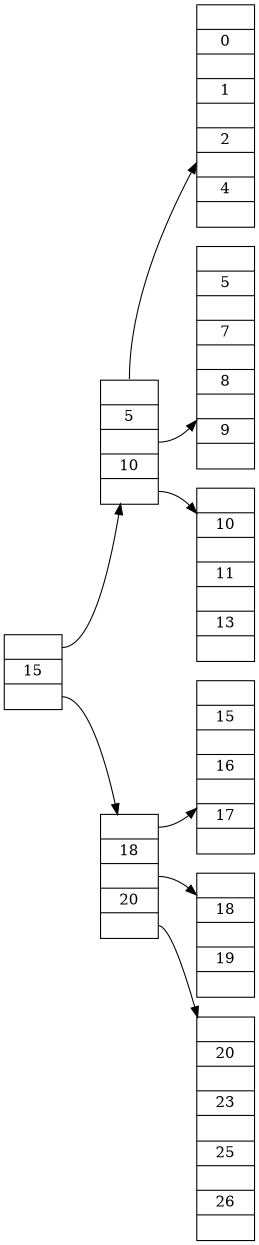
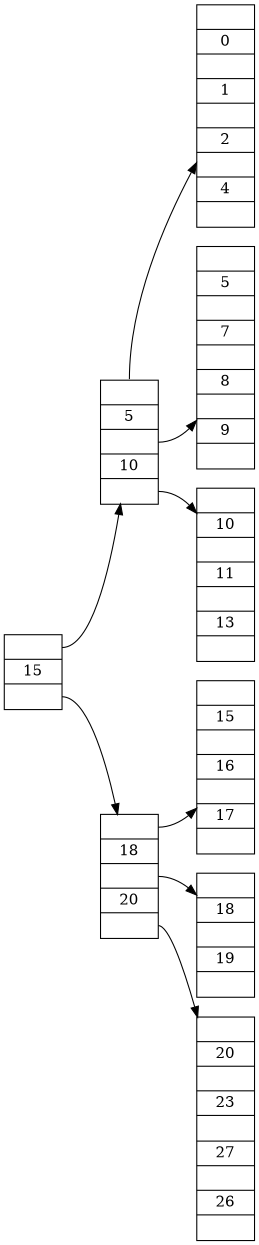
node "20": text "25" -> "27"
